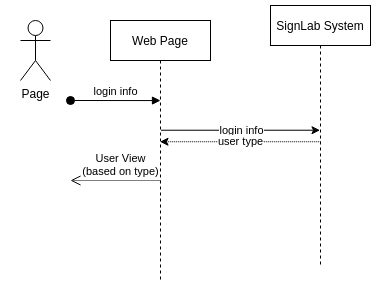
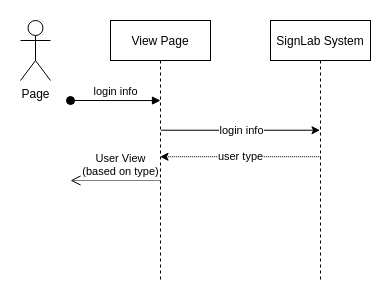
node "Web Page": label "Web Page" -> "View Page"
node "SignLab System": moved (321, 136) -> (321, 151)
